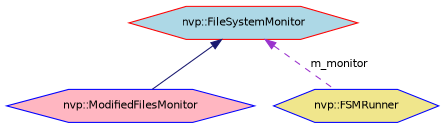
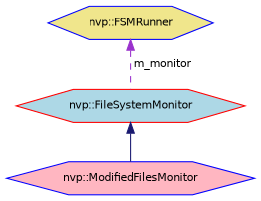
edge "nvp::FSMRunner" -> "nvp::FileSystemMonitor": reversed
